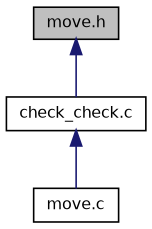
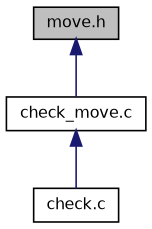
node "check_check.c": label "check_check.c" -> "check_move.c"
node "move.c": label "move.c" -> "check.c"
